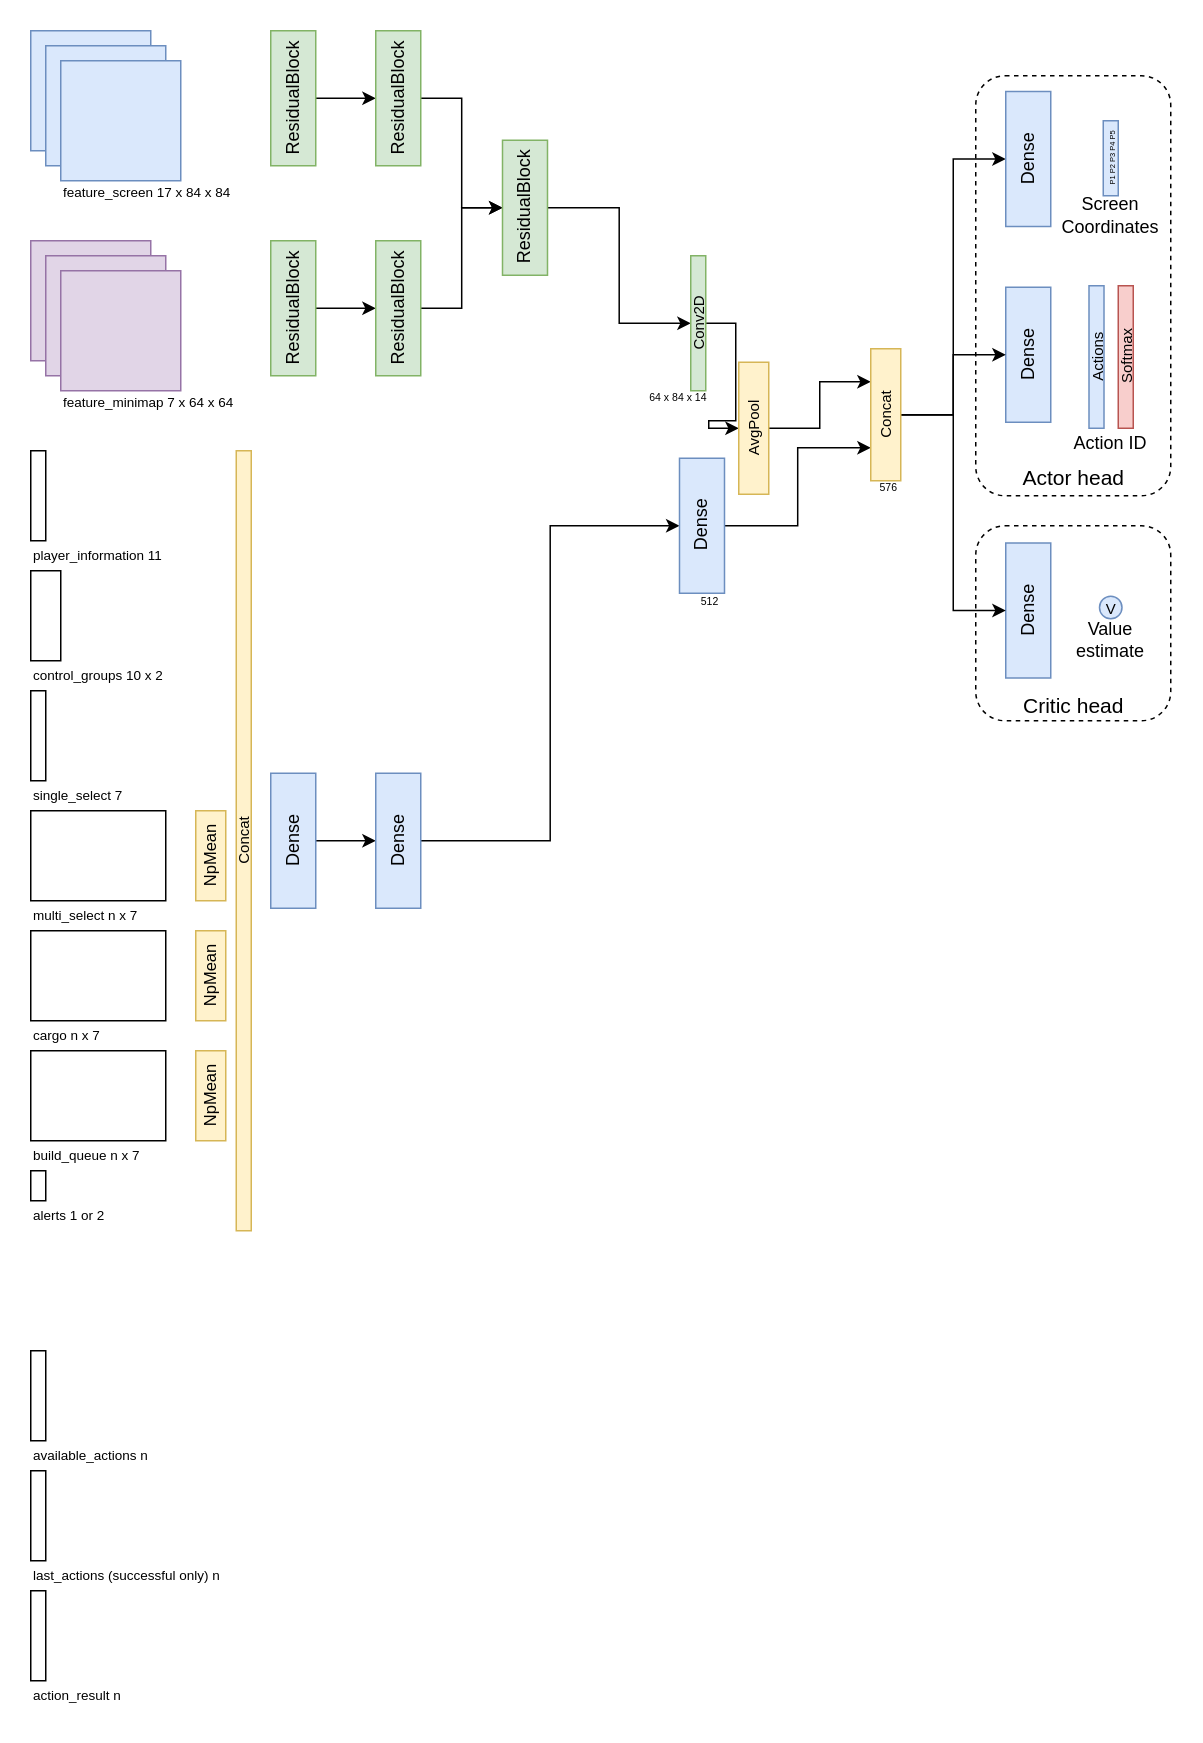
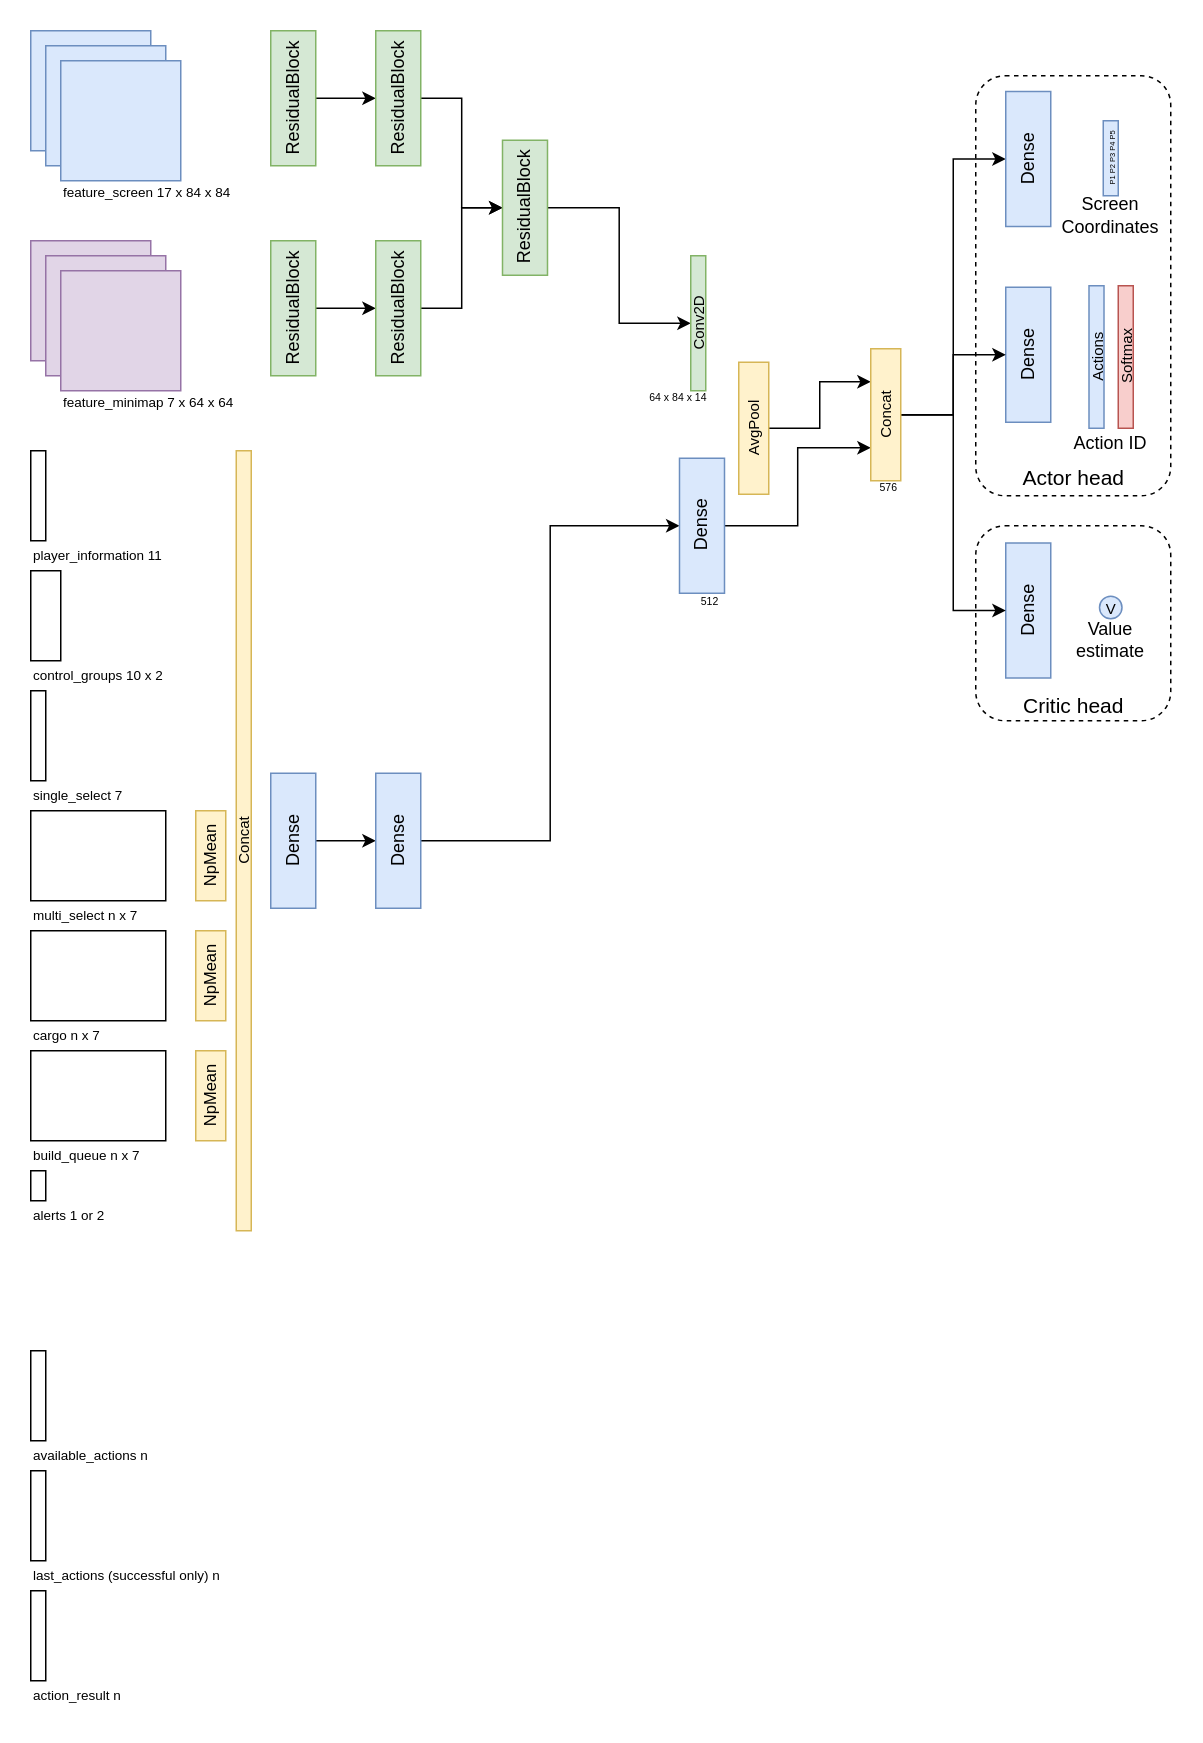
edge "Conv2D" -> "AvgPool": removed
